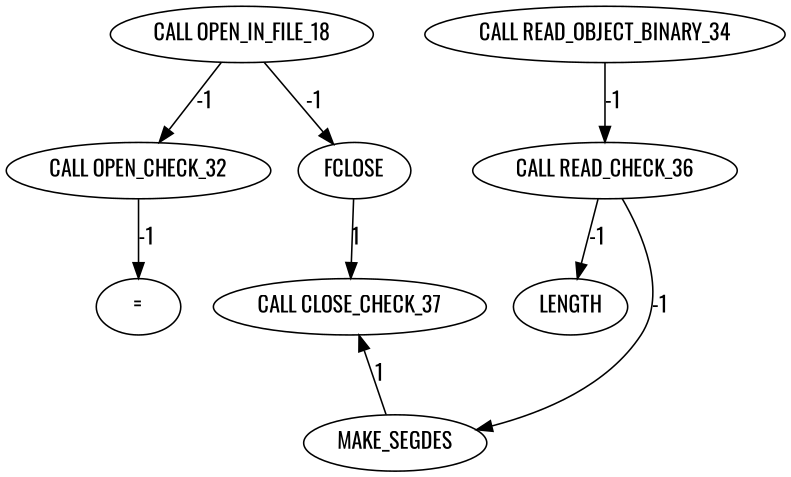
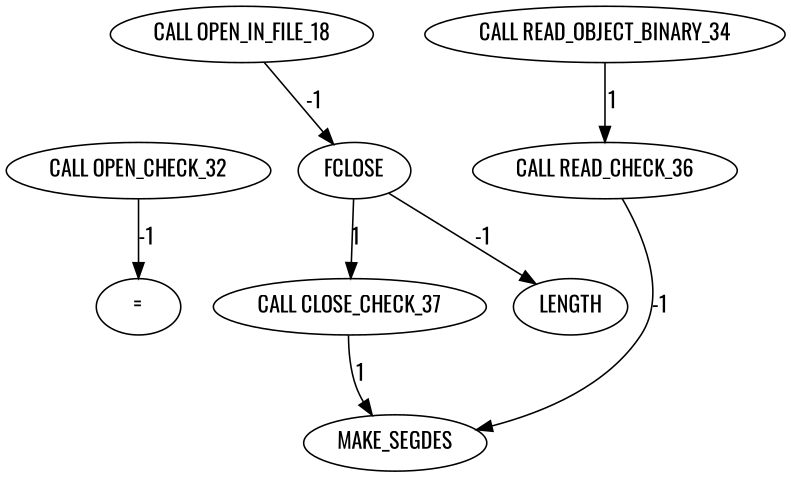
edge "CALL OPEN_IN_FILE_18" -> "CALL OPEN_CHECK_32": removed, label "-1"
edge "CALL READ_OBJECT_BINARY_34" -> "CALL READ_CHECK_36": label "-1" -> "1"
edge "CALL READ_CHECK_36" -> "LENGTH": now "FCLOSE" -> "LENGTH"
edge "MAKE_SEGDES" -> "CALL CLOSE_CHECK_37": reversed
